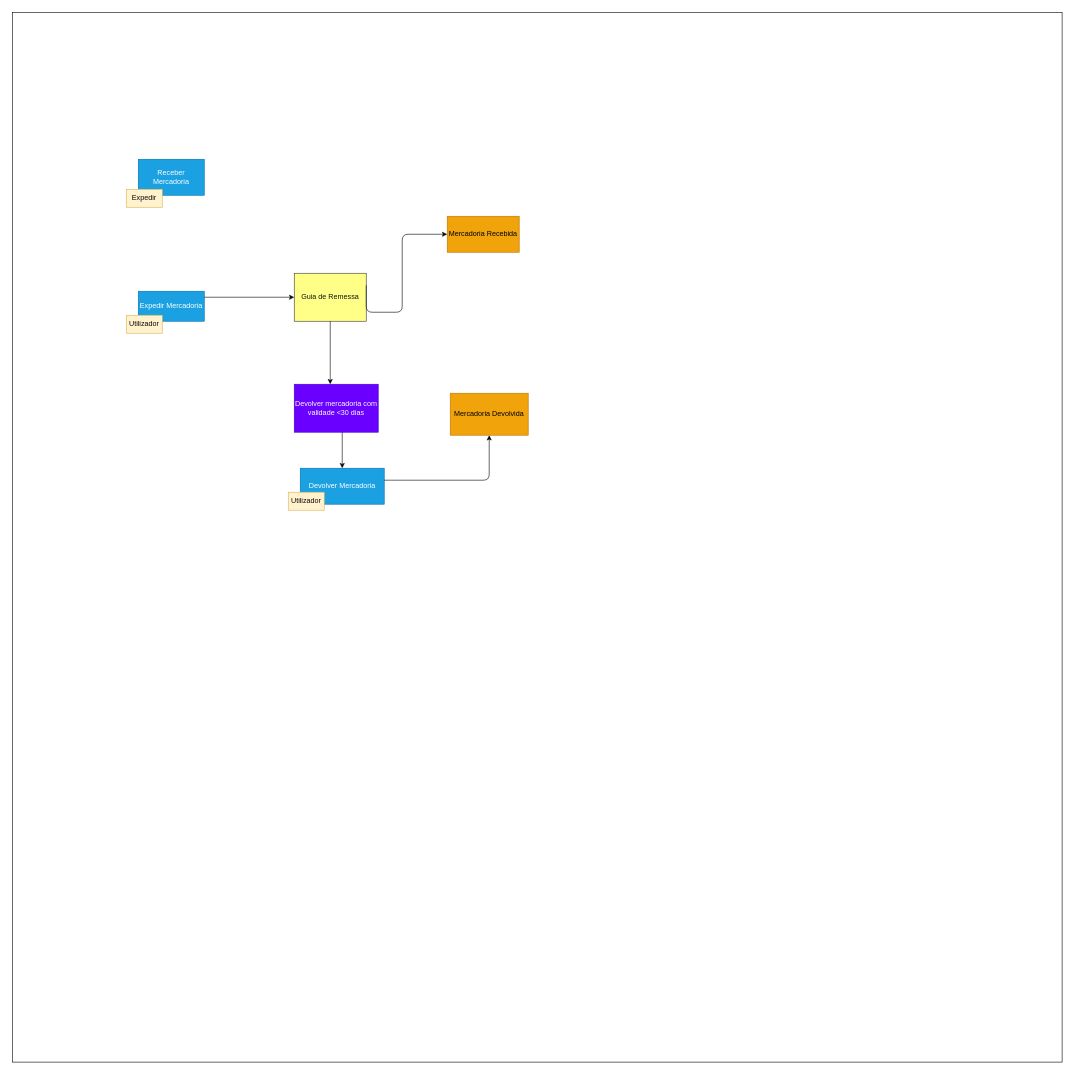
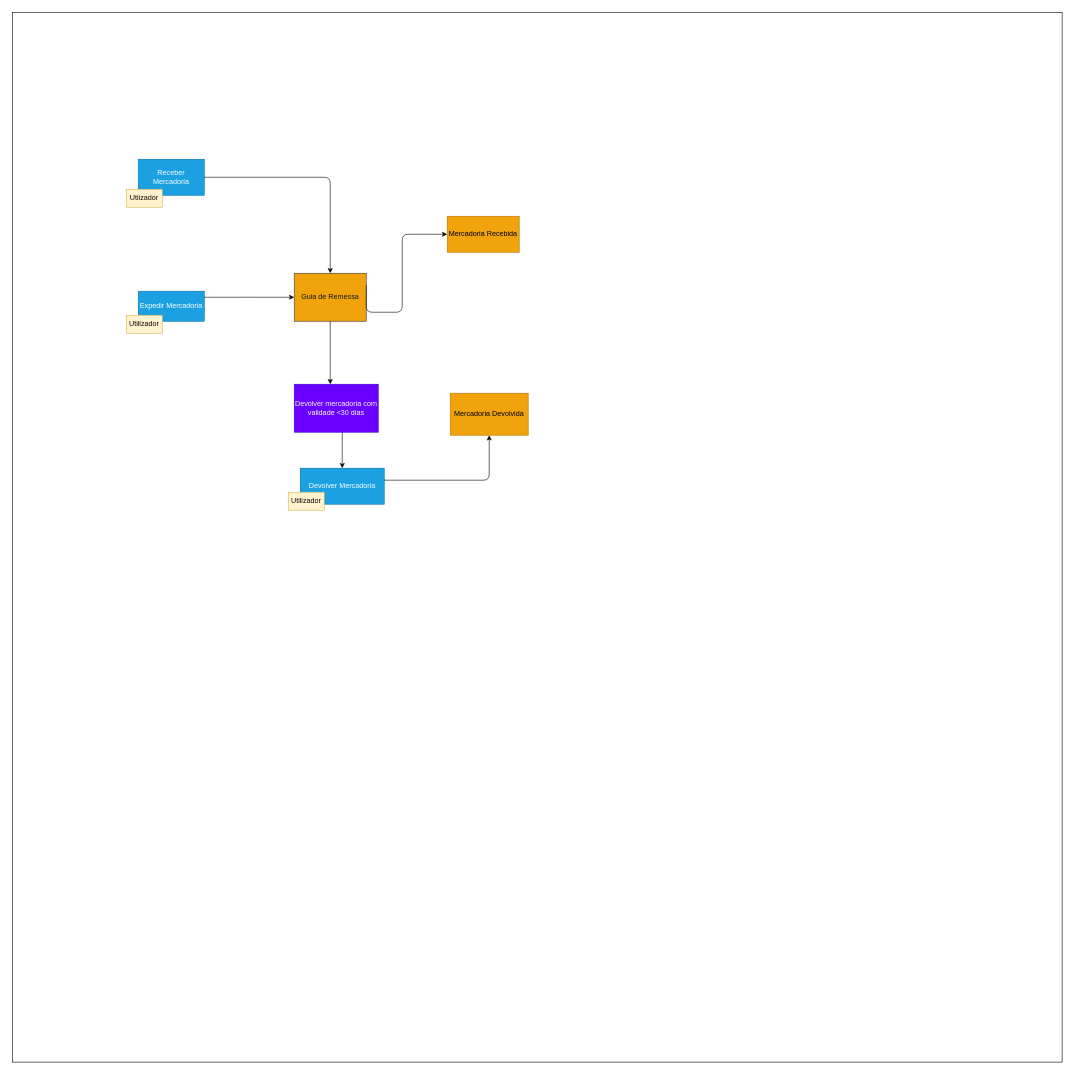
edge "Receber Mercadoria" -> "Guia de Remessa": added
node "Expedir": label "Expedir" -> "Utiizador"
node "Guia de Remessa": fillcolor #ffff88 -> #f0a30a
